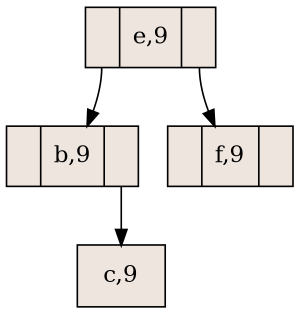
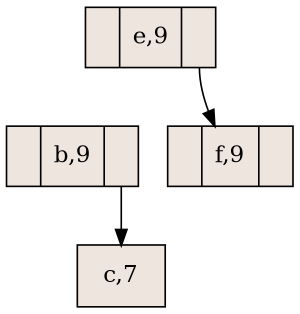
edge "e,9" -> "b,9": removed
node "c,9": label "c,9" -> "c,7"
